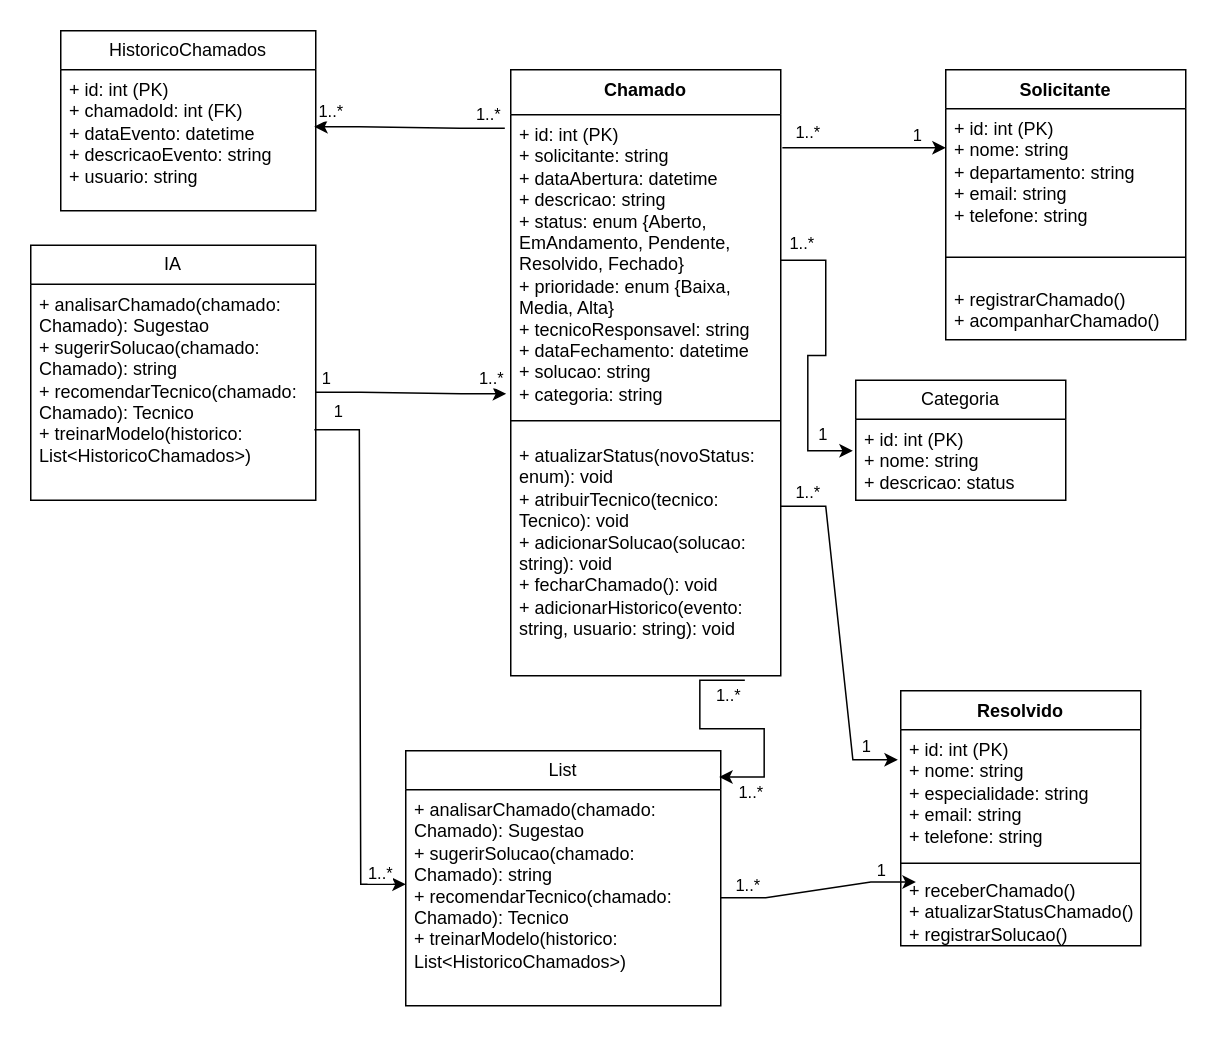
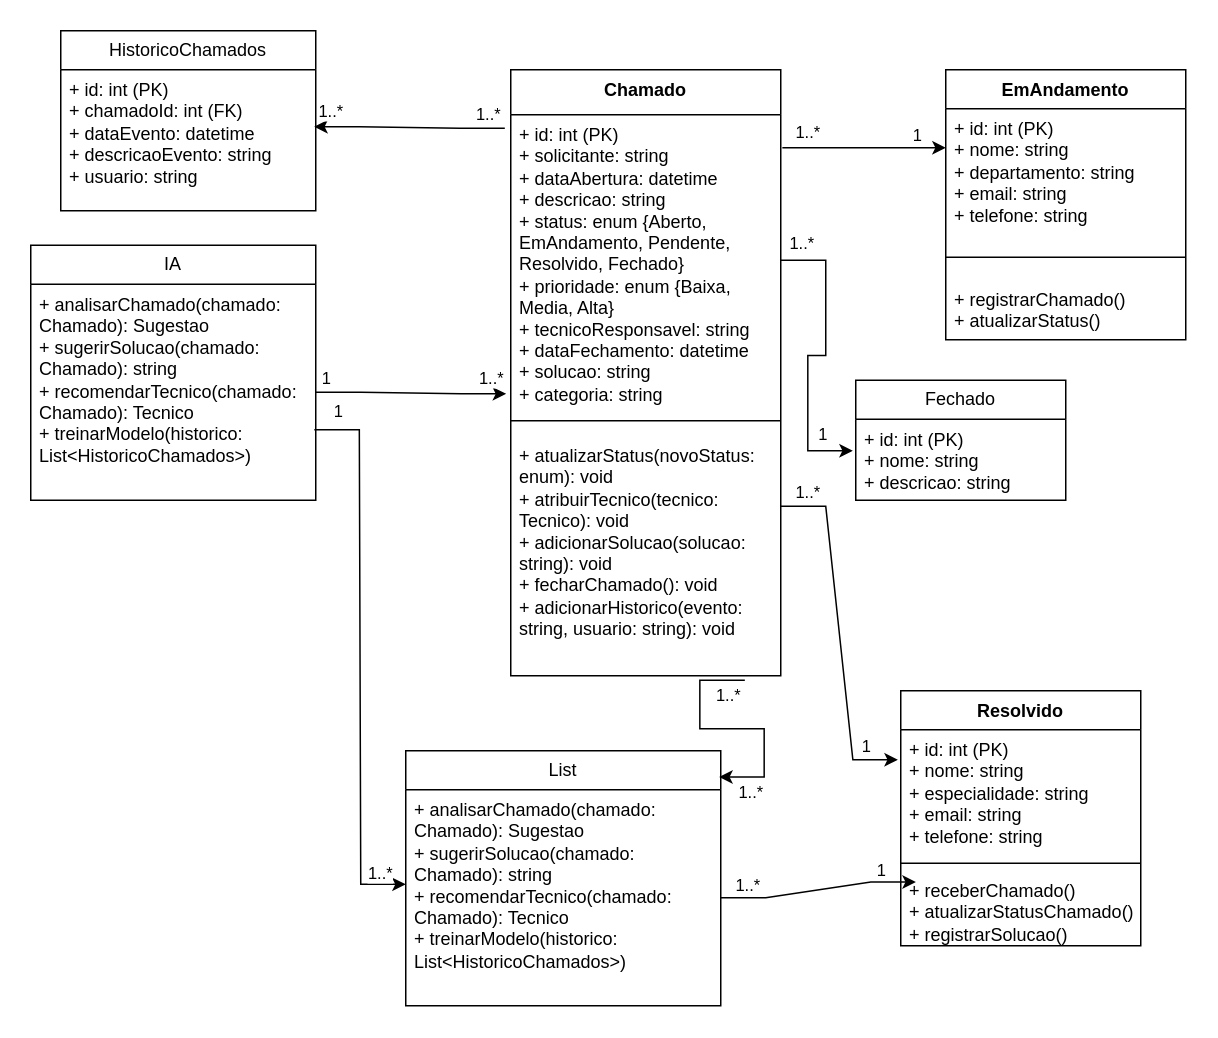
node "Solicitante": label "Solicitante" -> "EmAndamento"
node "+ registrarChamado() + acompanharChamado()": label "+ registrarChamado() + acompanharChamado()" -> "+ registrarChamado() + atualizarStatus()"
node "Categoria": label "Categoria" -> "Fechado"
node "+ id: int (PK) + nome: string + descricao: status": label "+ id: int (PK) + nome: string + descricao: status" -> "+ id: int (PK) + nome: string + descricao: string"
